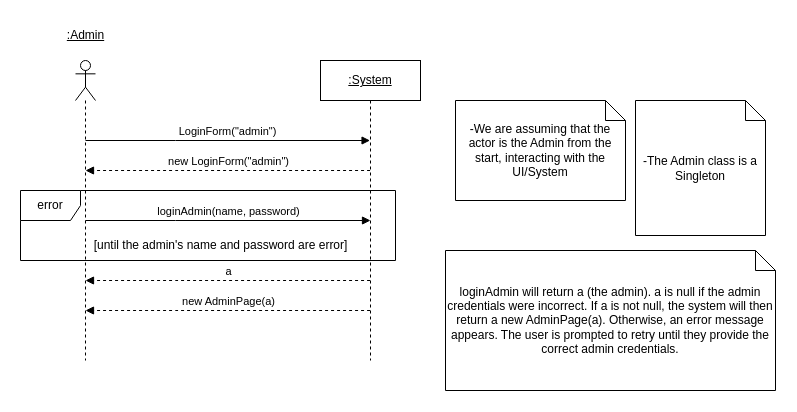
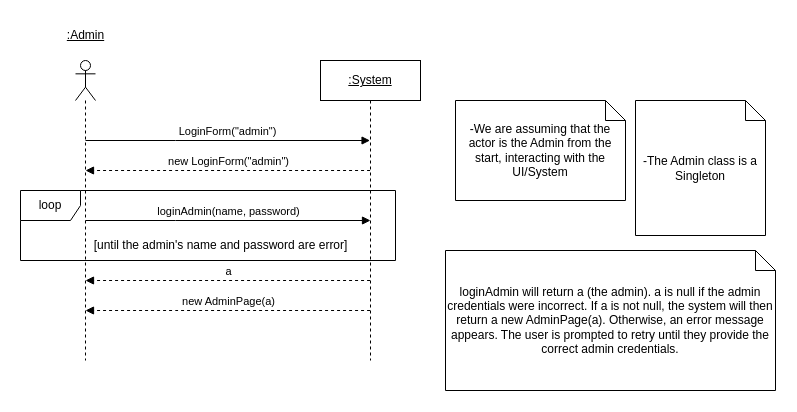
node "error": label "error" -> "loop"
